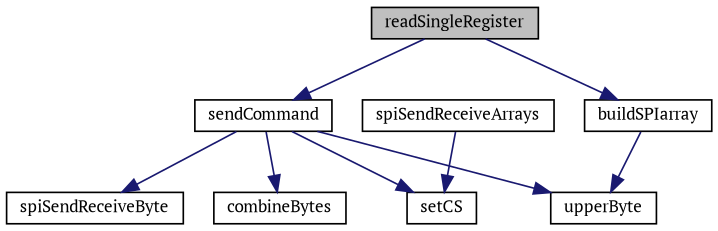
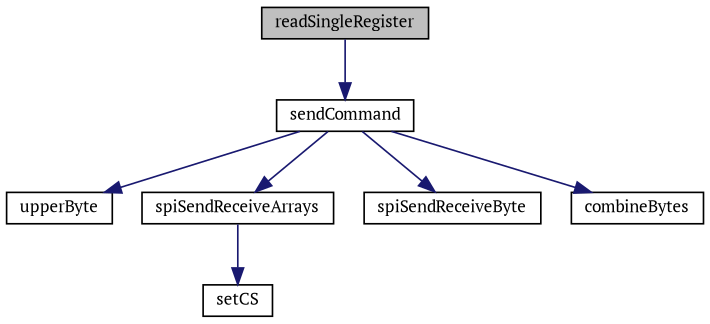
node "buildSPIarray": removed
edge "sendCommand" -> "setCS": now "sendCommand" -> "spiSendReceiveArrays"
